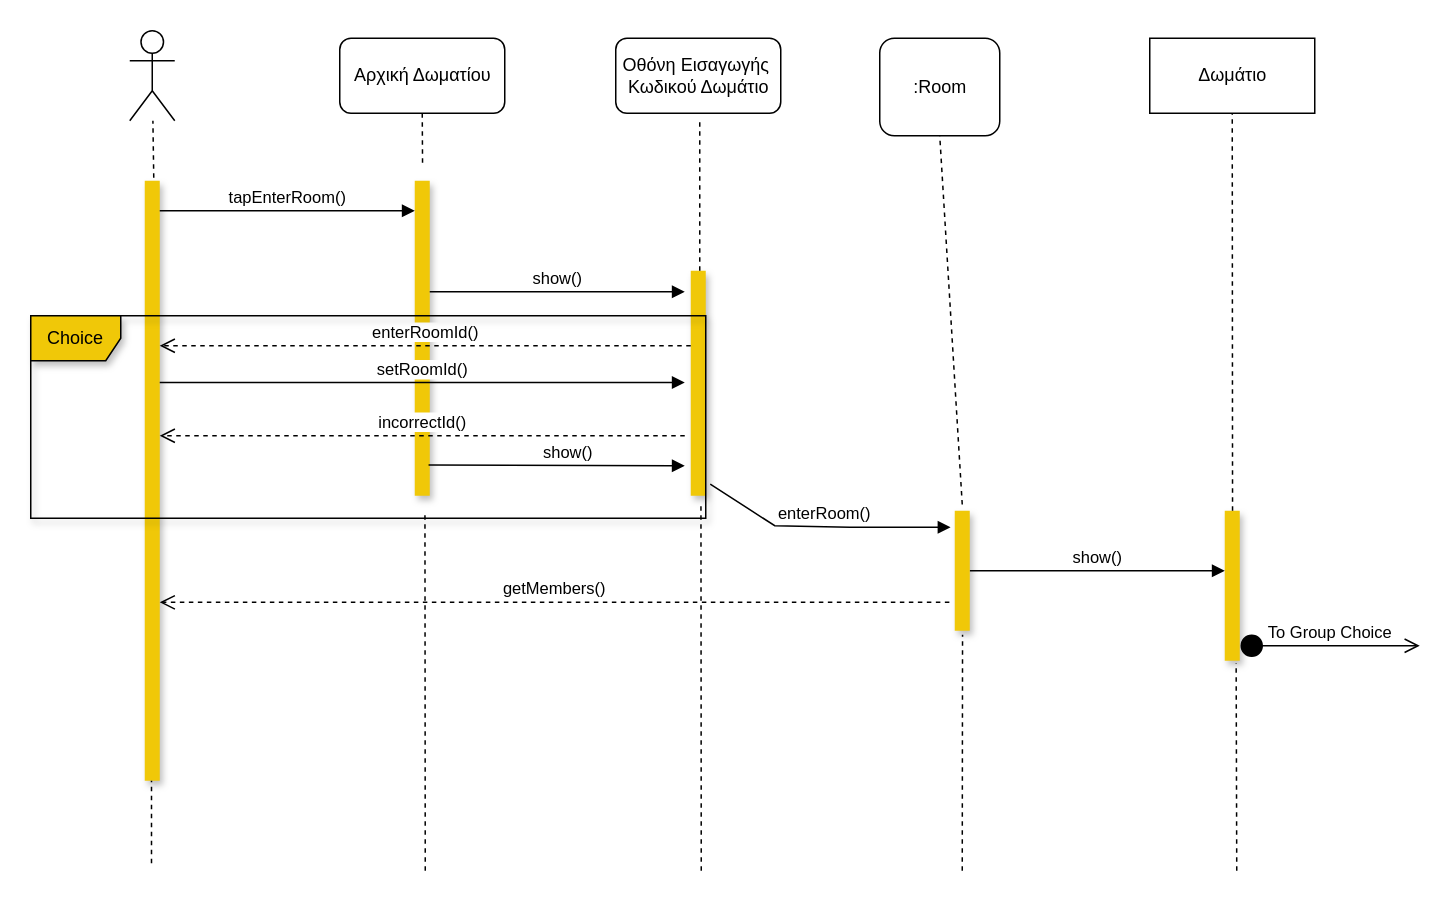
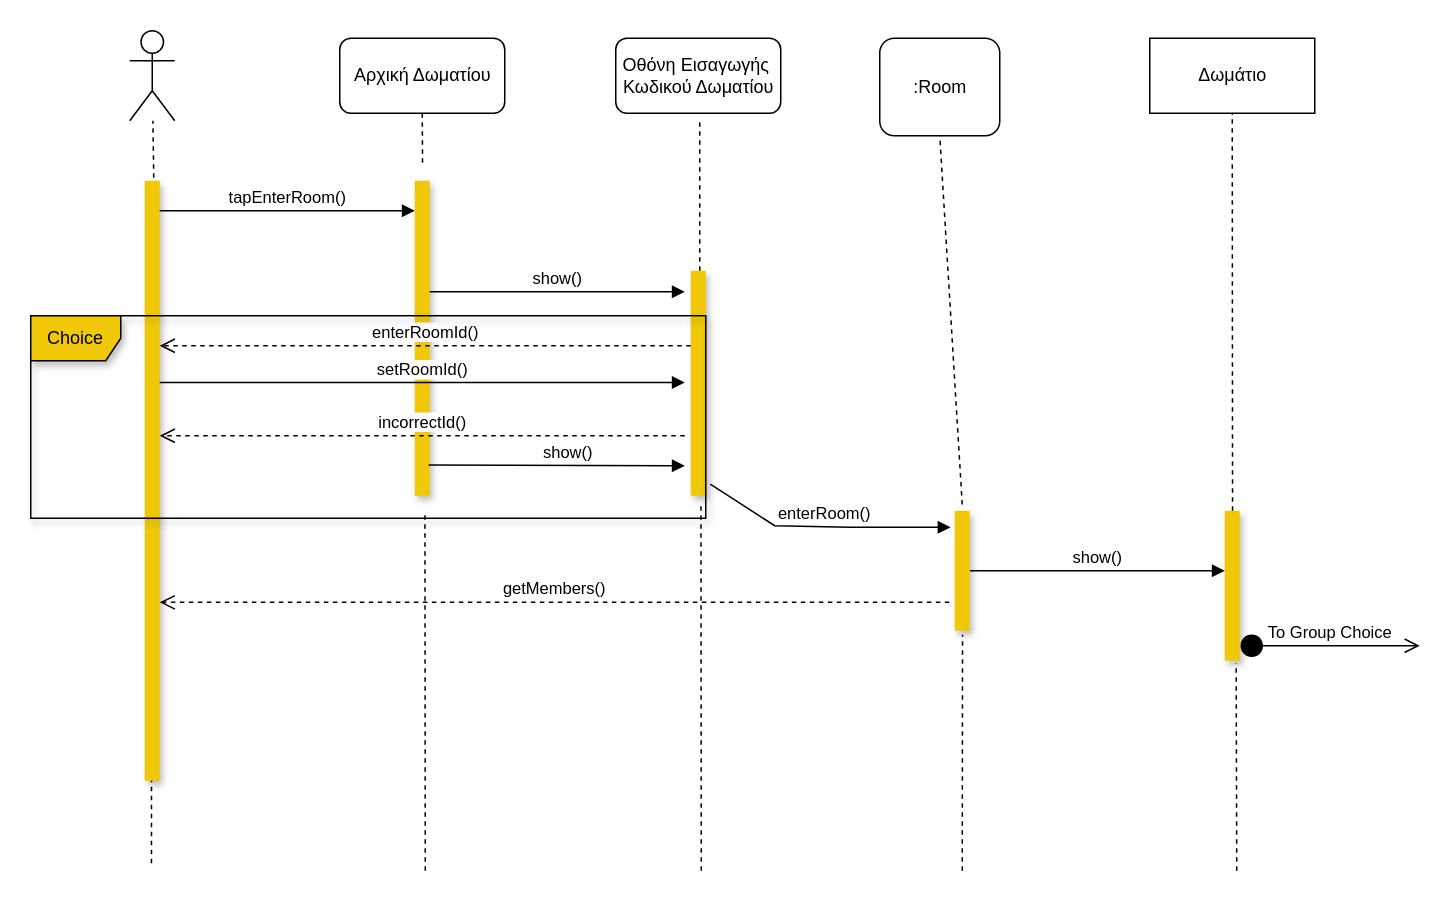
node "Οθόνη Εισαγωγής Κωδικού Δωμάτιο": label "Οθόνη Εισαγωγής Κωδικού Δωμάτιο" -> "Οθόνη Εισαγωγής Κωδικού Δωματίου"
